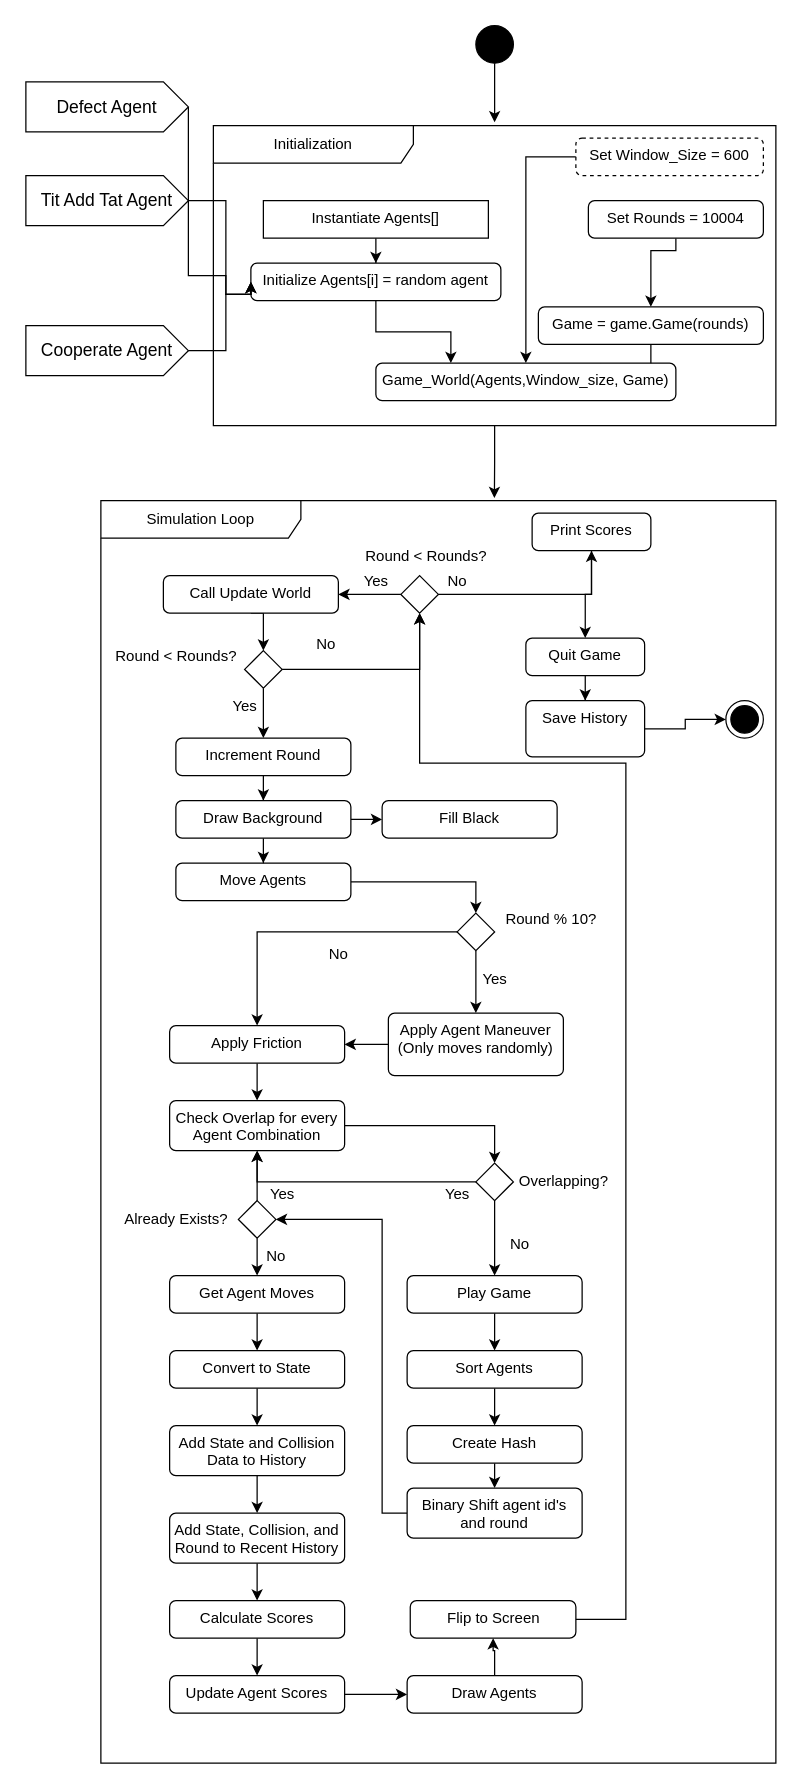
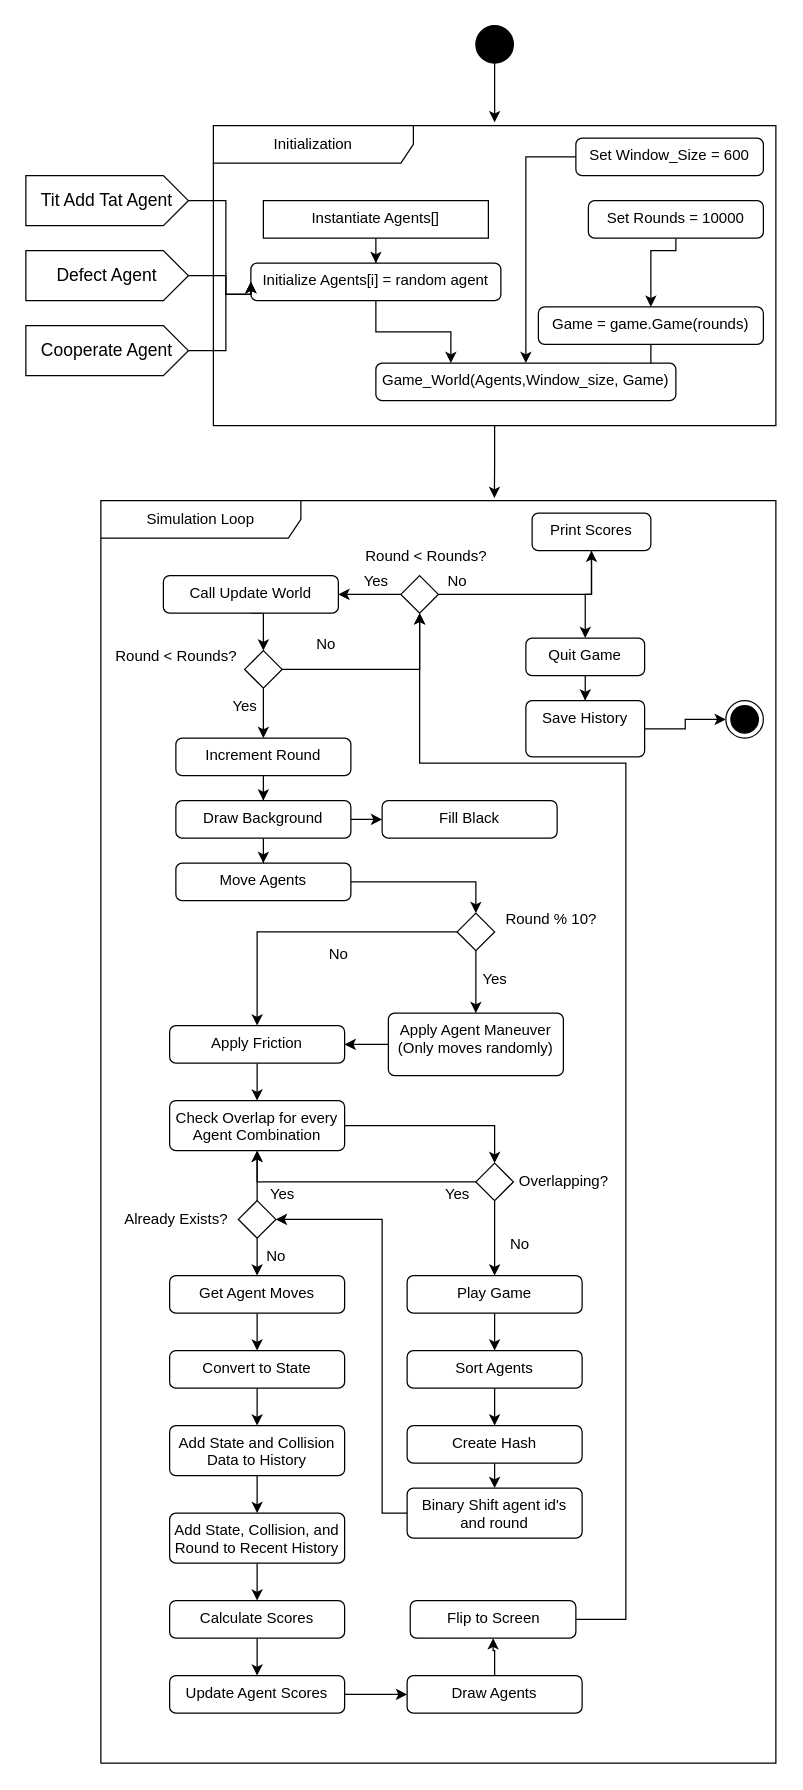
node "Defect Agent": moved (107, 107) -> (107, 276)
node "Set Window_Size = 600": style dashed -> solid
node "Set Rounds = 10004": label "Set Rounds = 10004" -> "Set Rounds = 10000"
